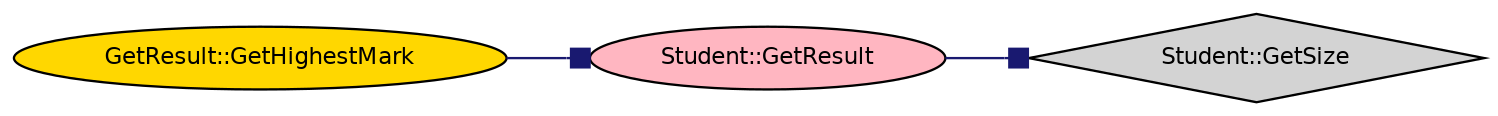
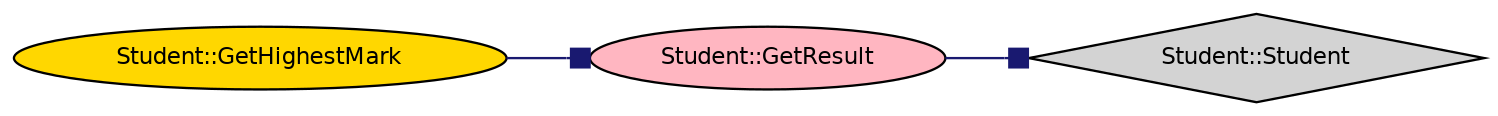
node "GetResult::GetHighestMark": label "GetResult::GetHighestMark" -> "Student::GetHighestMark"
node "Student::GetSize": label "Student::GetSize" -> "Student::Student"
